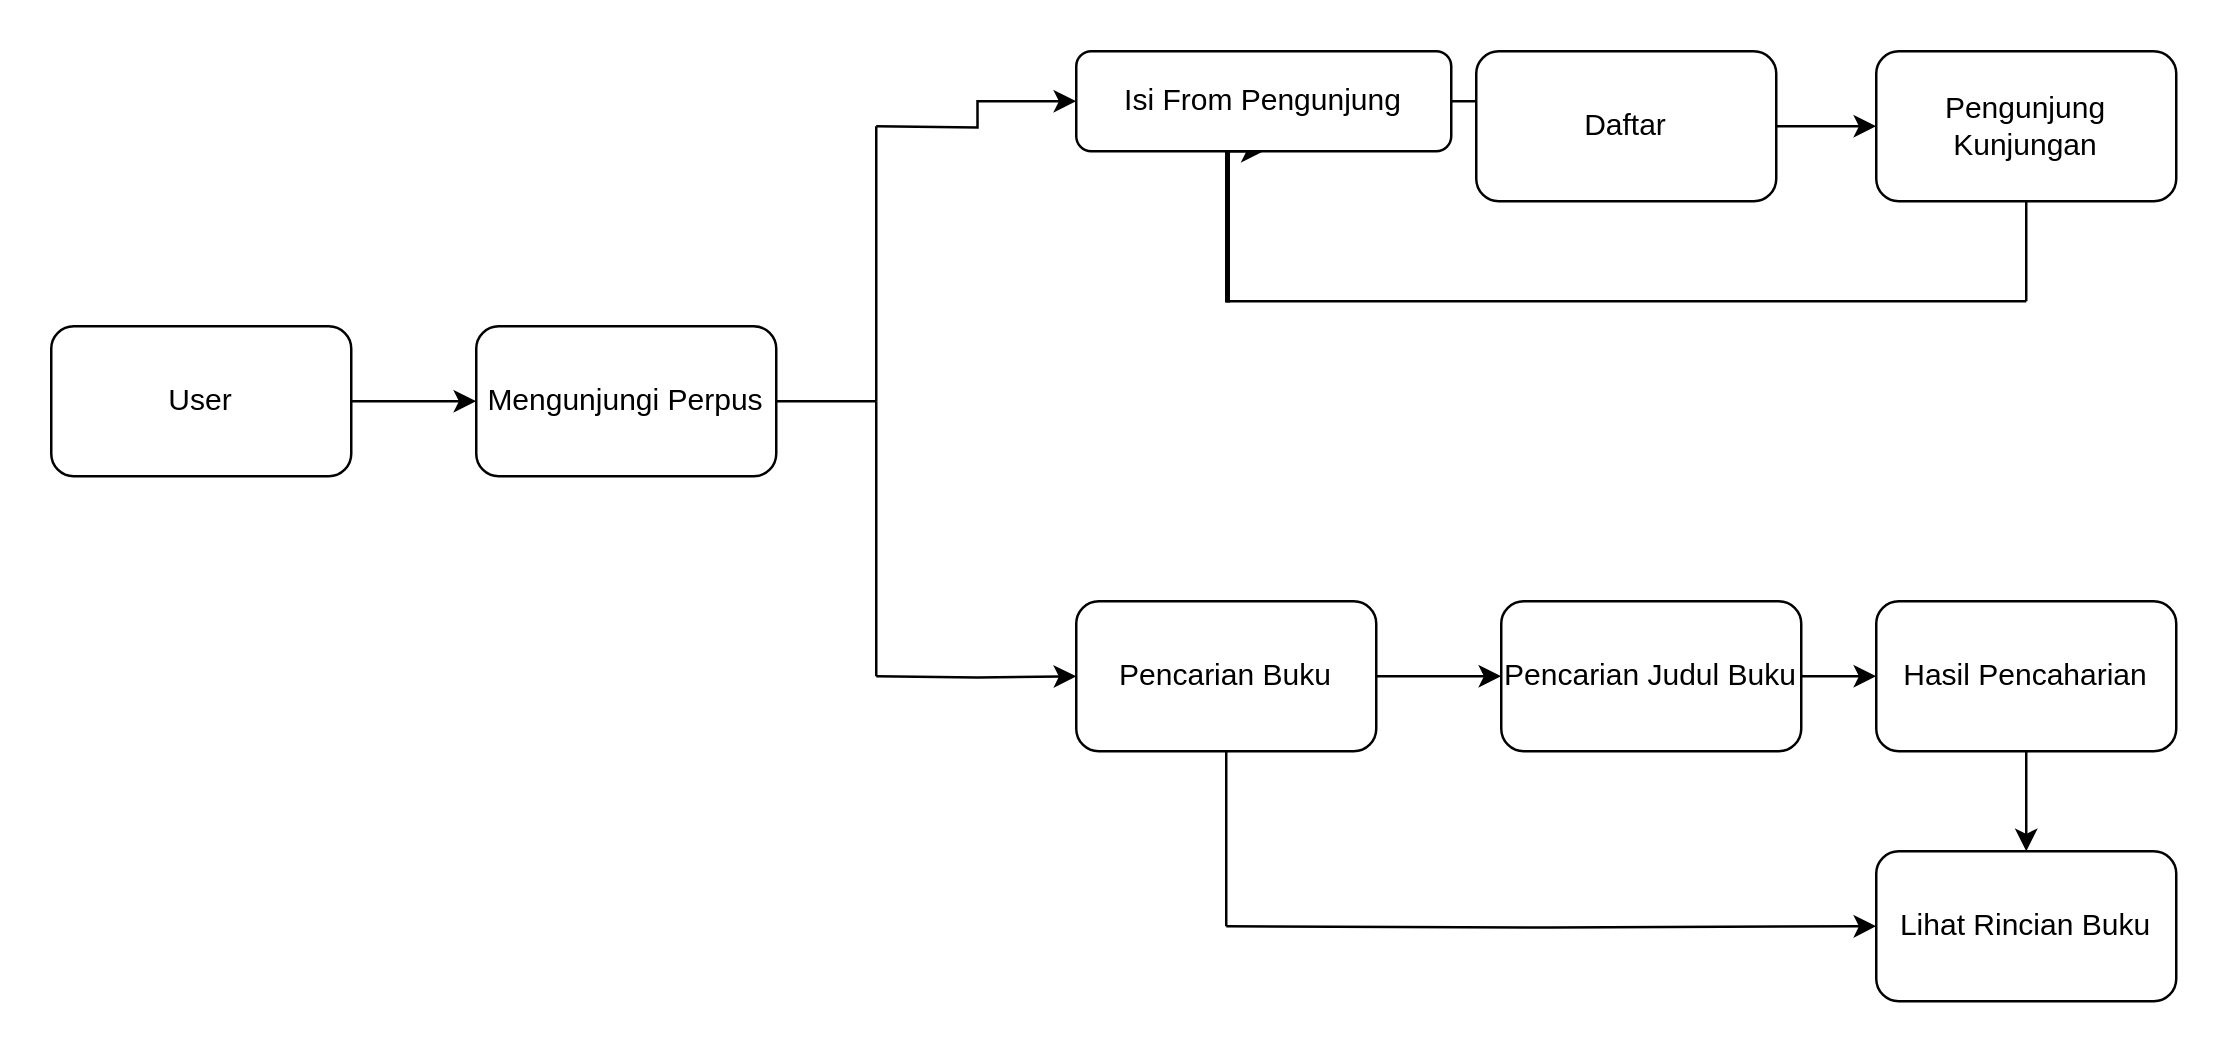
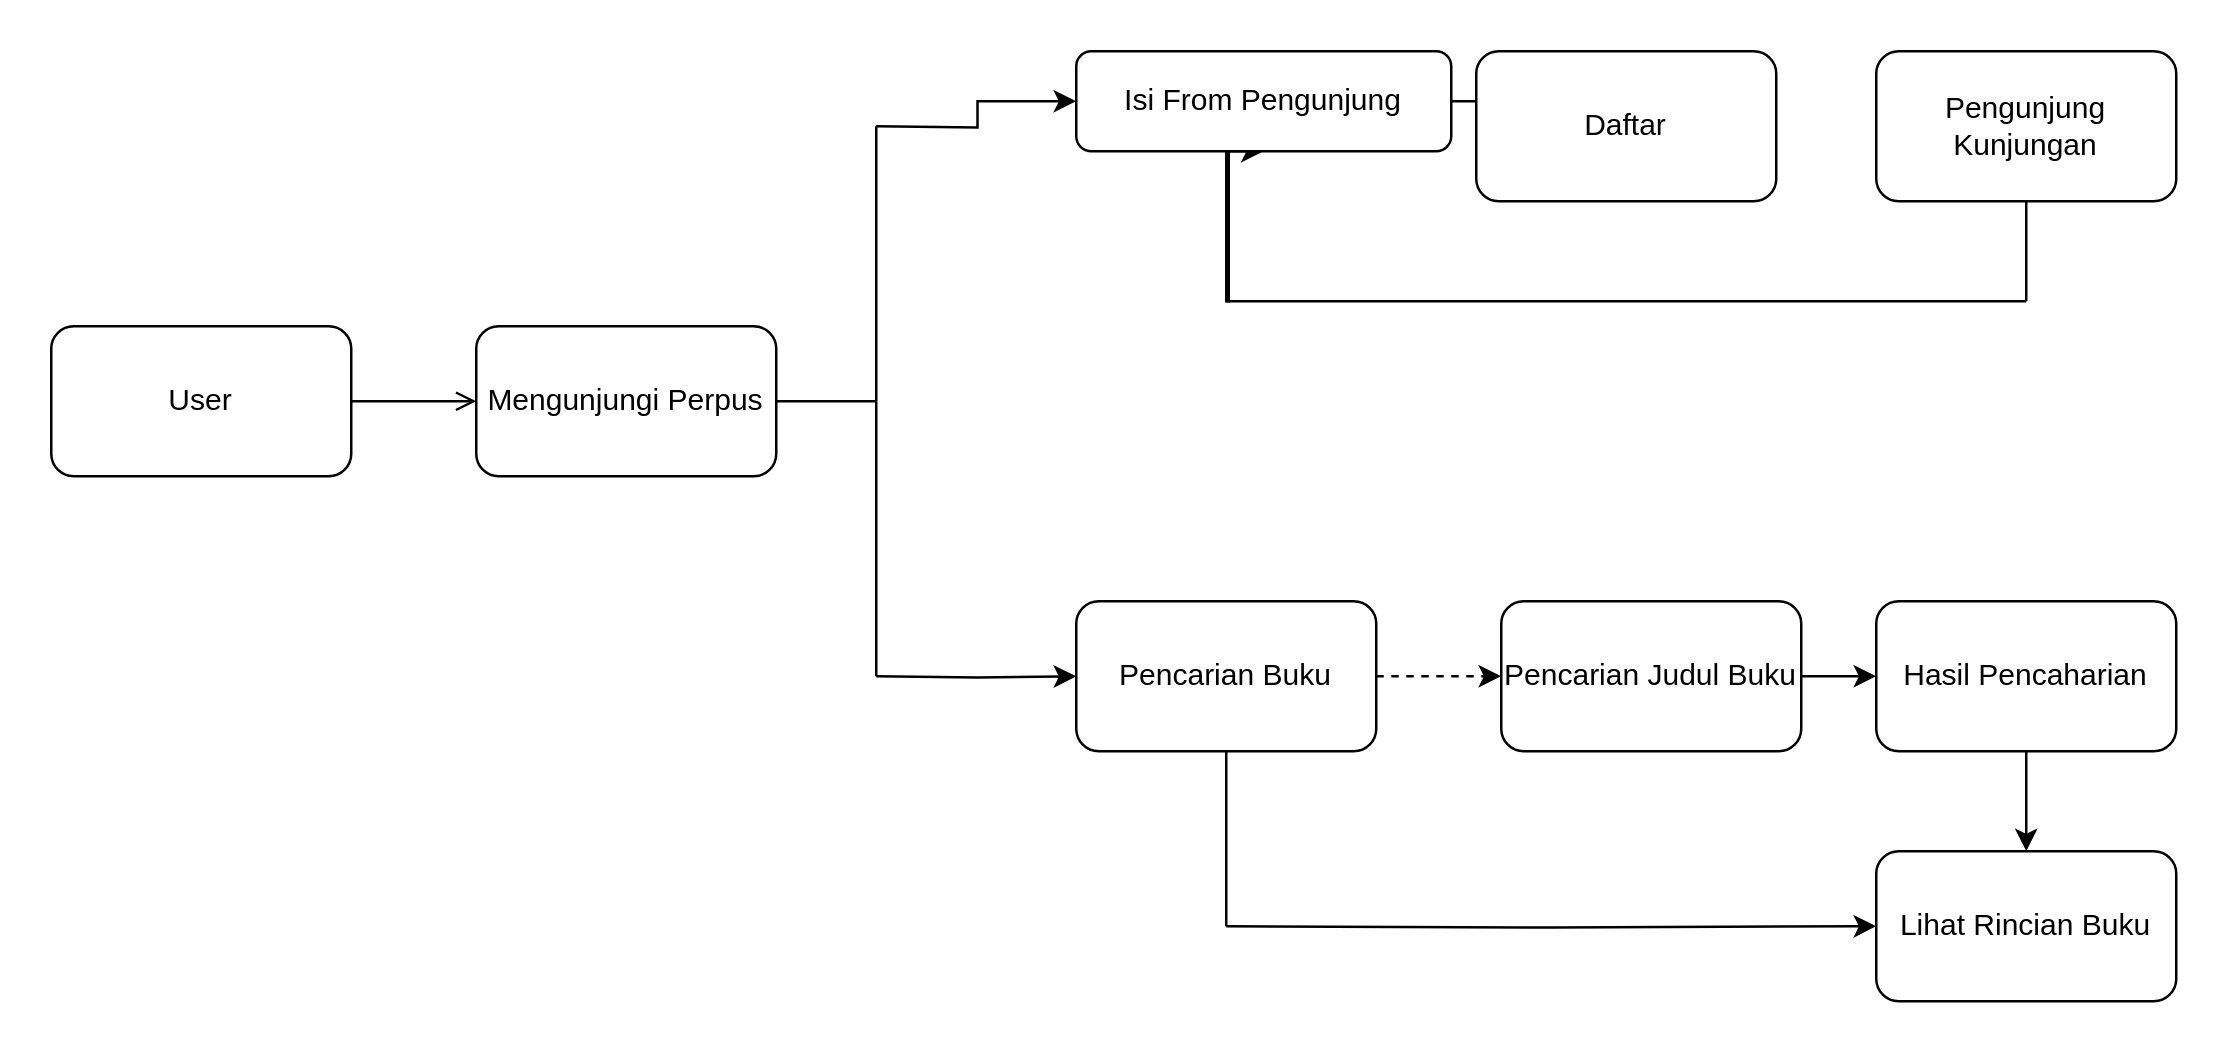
edge "Daftar" -> "Pengunjung Kunjungan": removed
edge "User" -> "Mengunjungi Perpus": arrowhead classic -> open
edge "Pencarian Buku" -> "Pencarian Judul Buku": style solid -> dashed
